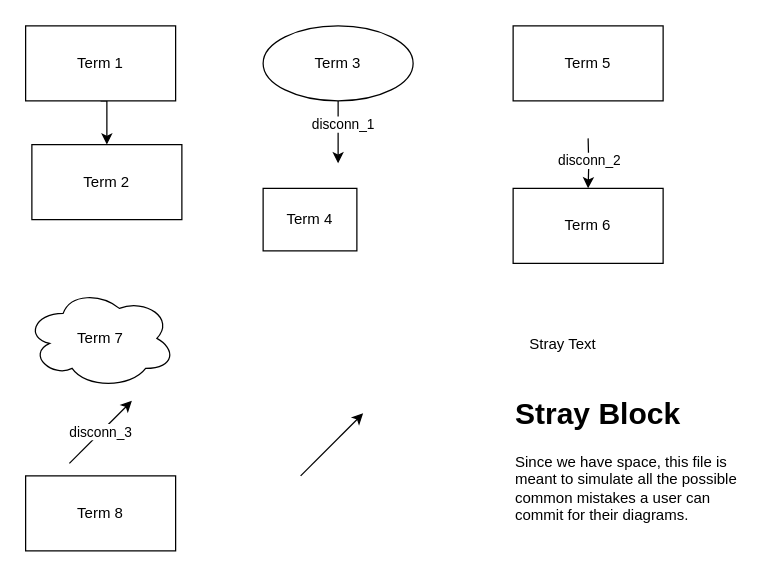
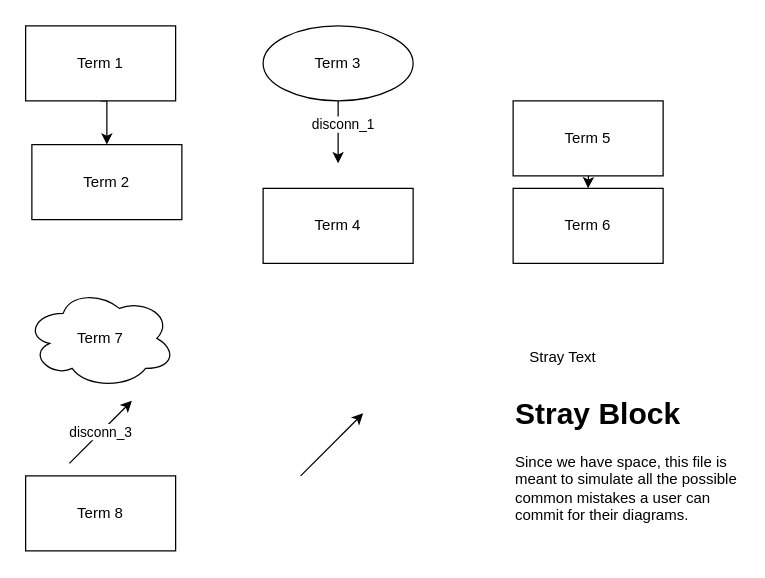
node "Term 5": moved (588, 63) -> (588, 138)
node "Term 4": size 94x63 -> 150x75
node "Stray Text": moved (563, 344) -> (563, 357)
